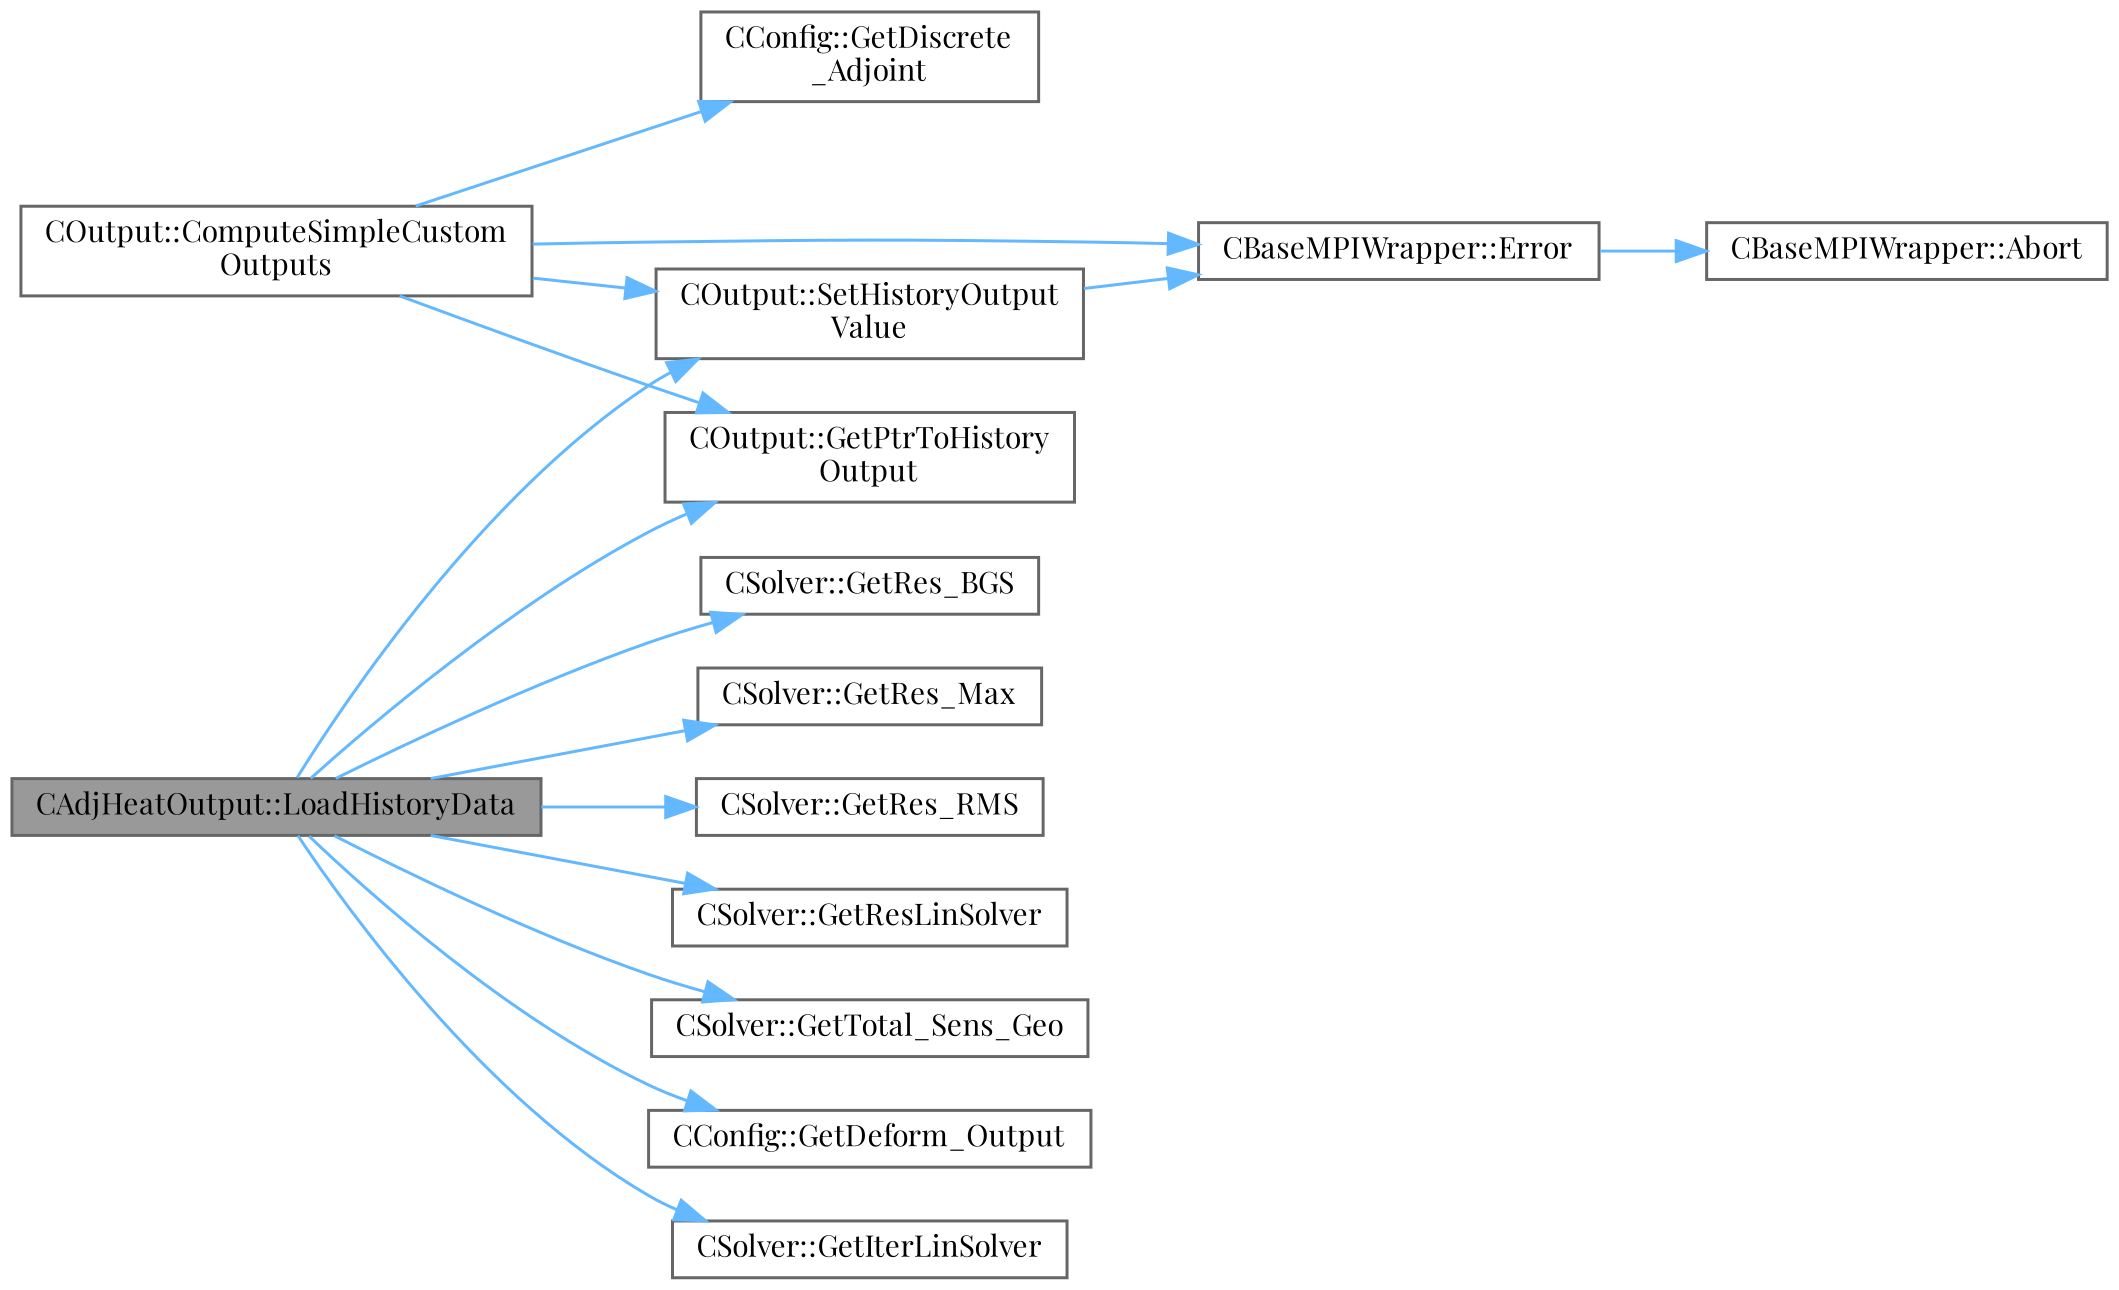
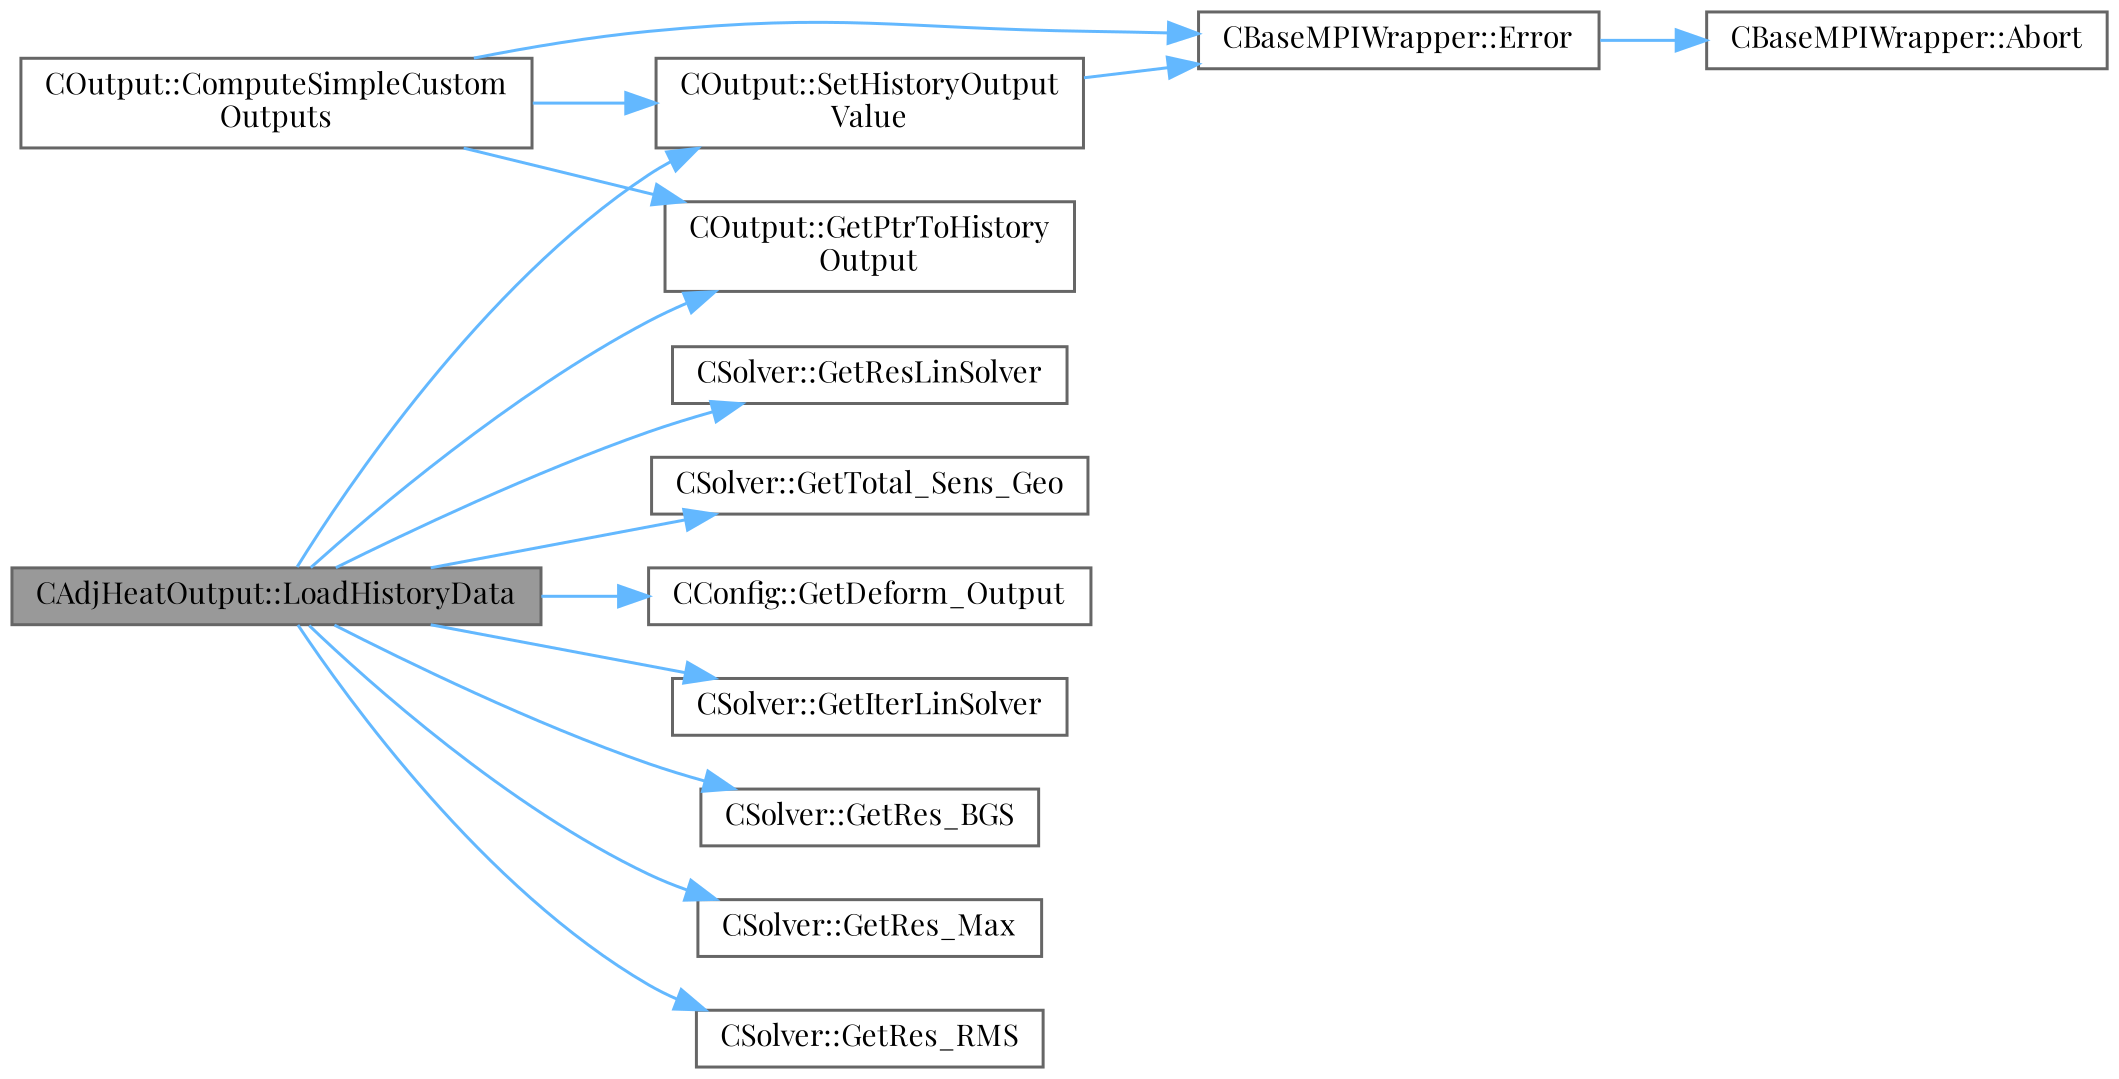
node "CConfig::GetDiscrete _Adjoint": removed
